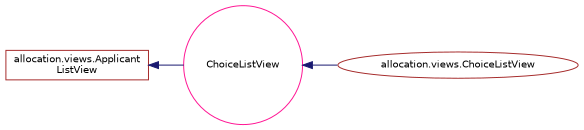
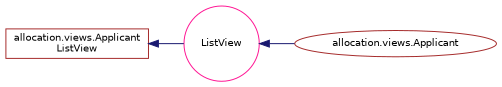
node "ChoiceListView": label "ChoiceListView" -> "ListView"
node "allocation.views.ChoiceListView": label "allocation.views.ChoiceListView" -> "allocation.views.Applicant"
